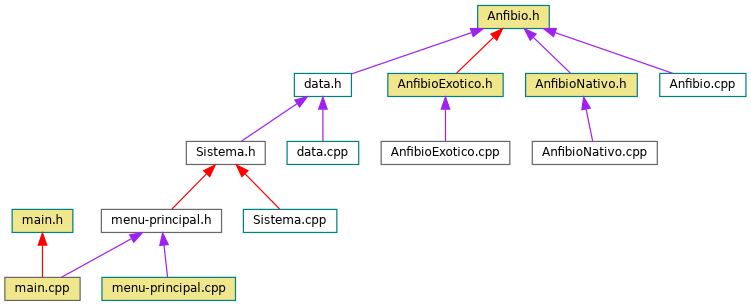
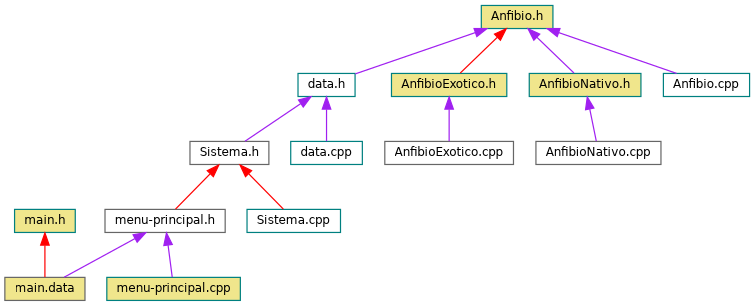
node "main.cpp": label "main.cpp" -> "main.data"
